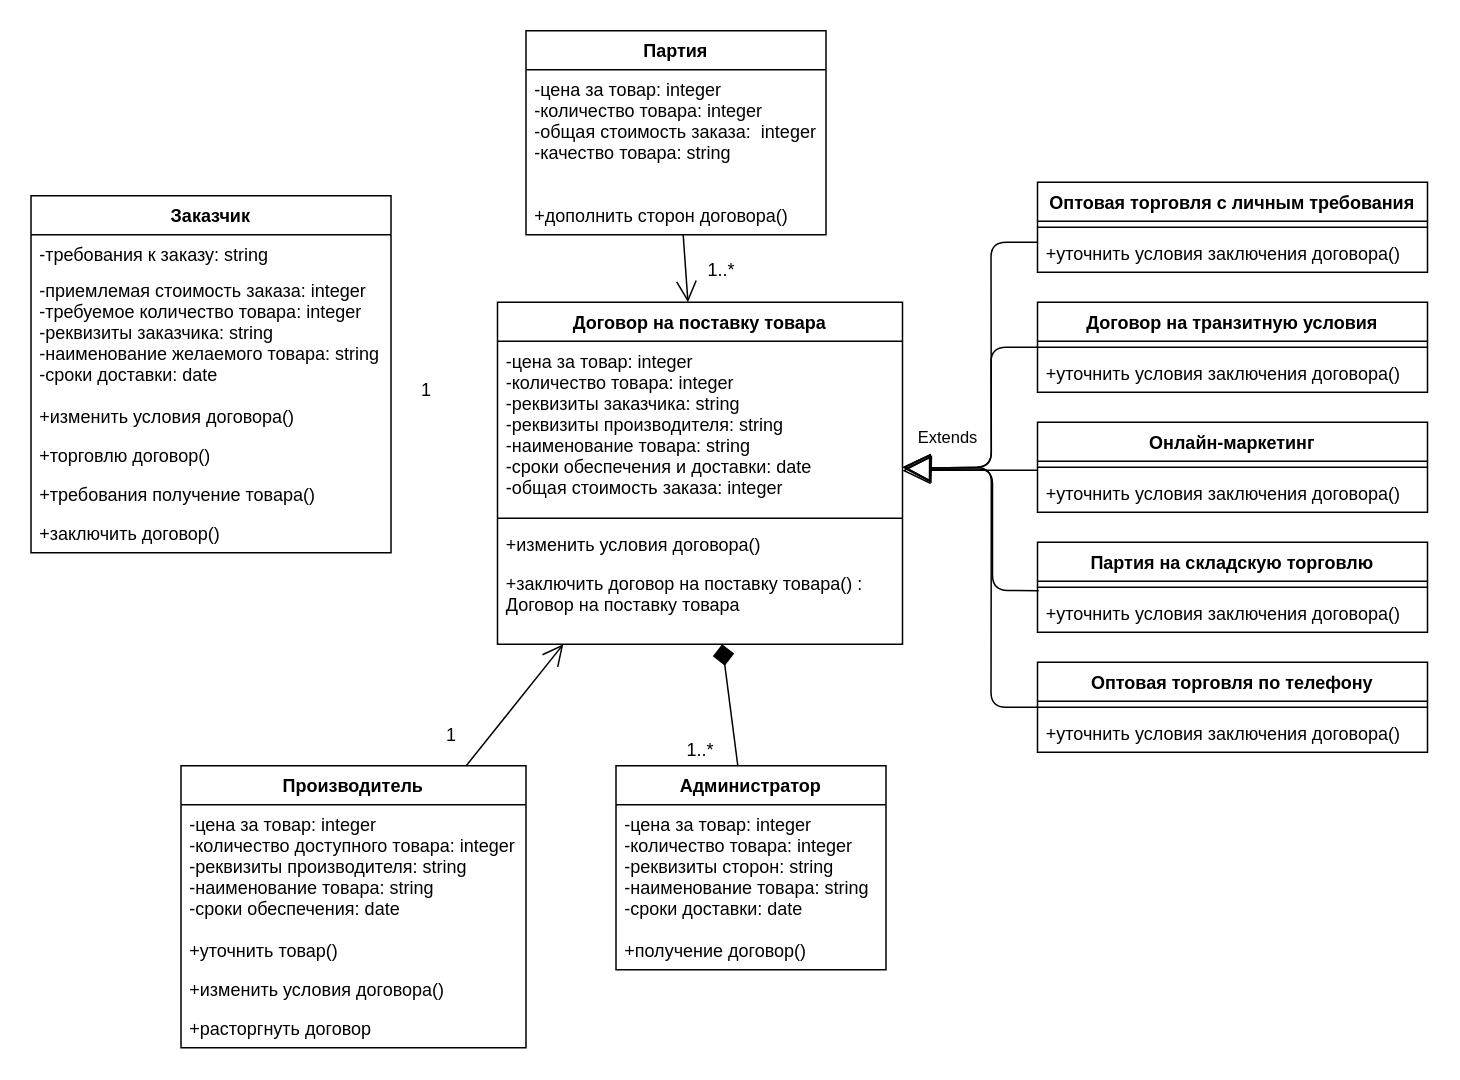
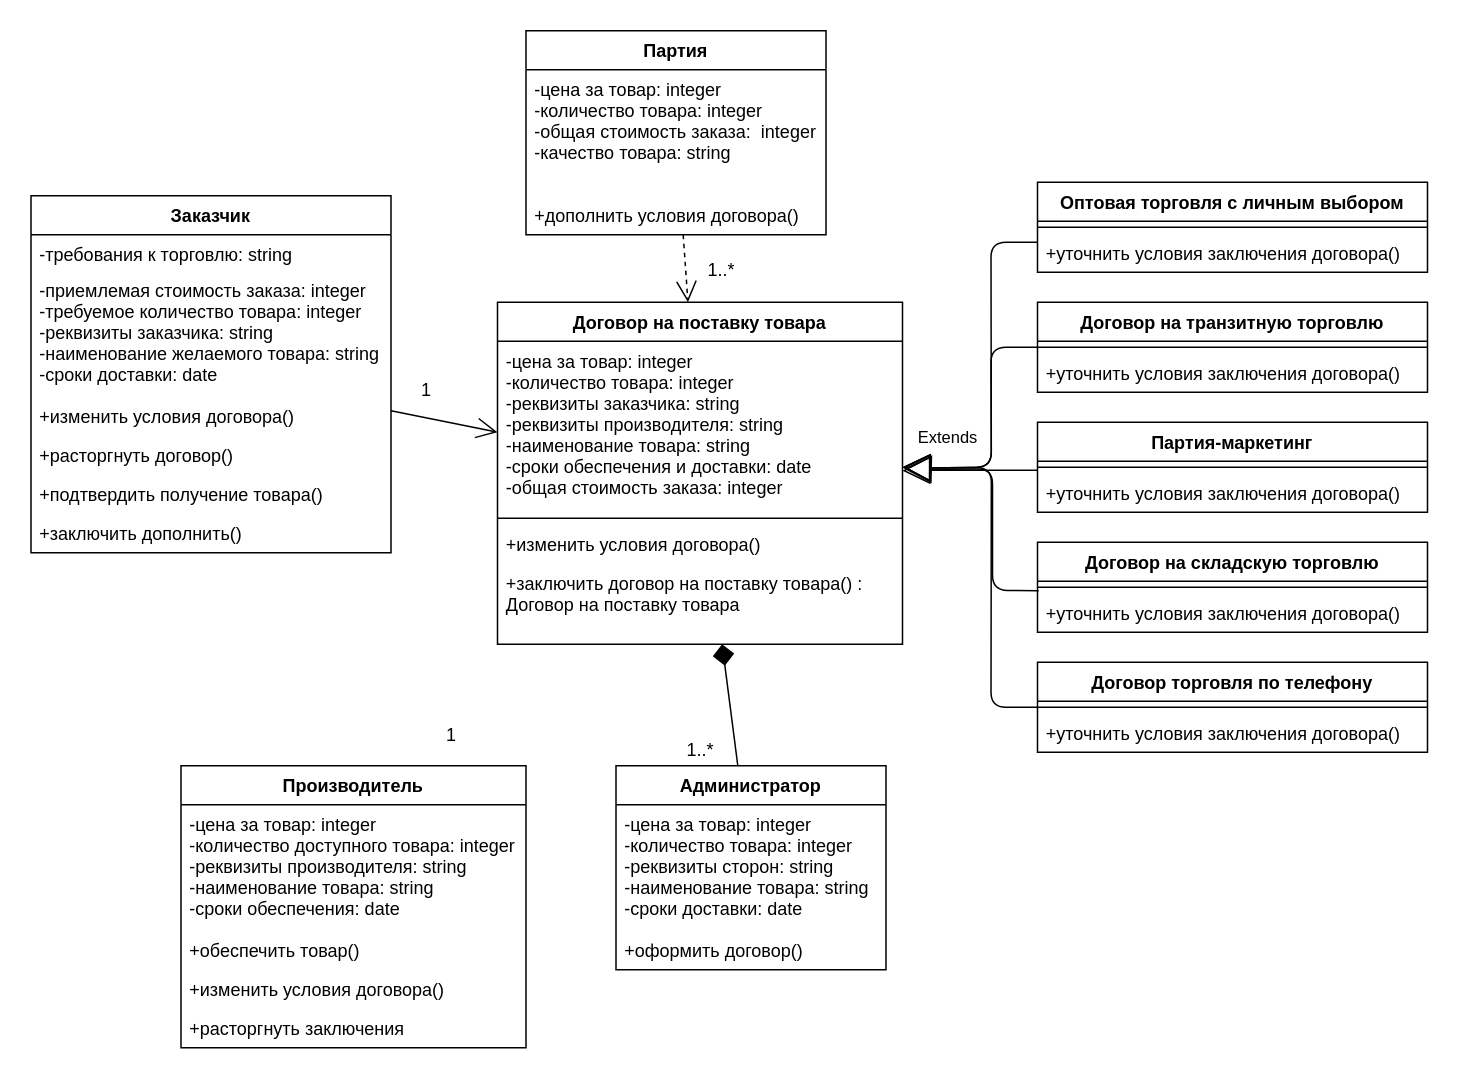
node "Оптовая торговля с личным требования": label "Оптовая торговля с личным требования" -> "Оптовая торговля с личным выбором"
node "+дополнить сторон договора()": label "+дополнить сторон договора()" -> "+дополнить условия договора()"
node "-требования к заказу: string": label "-требования к заказу: string" -> "-требования к торговлю: string"
edge "Партия" -> "Договор на поставку товара": style solid -> dashed
node "Договор на транзитную условия": label "Договор на транзитную условия" -> "Договор на транзитную торговлю"
edge "Заказчик" -> "Договор на поставку товара": added
node "Онлайн-маркетинг": label "Онлайн-маркетинг" -> "Партия-маркетинг"
node "+торговлю договор()": label "+торговлю договор()" -> "+расторгнуть договор()"
node "+требования получение товара()": label "+требования получение товара()" -> "+подтвердить получение товара()"
node "+заключить договор()": label "+заключить договор()" -> "+заключить дополнить()"
node "Партия на складскую торговлю": label "Партия на складскую торговлю" -> "Договор на складскую торговлю"
node "Оптовая торговля по телефону": label "Оптовая торговля по телефону" -> "Договор торговля по телефону"
edge "Производитель" -> "Договор на поставку товара": removed
node "+уточнить товар()": label "+уточнить товар()" -> "+обеспечить товар()"
node "+получение договор()": label "+получение договор()" -> "+оформить договор()"
node "+расторгнуть договор": label "+расторгнуть договор" -> "+расторгнуть заключения"
